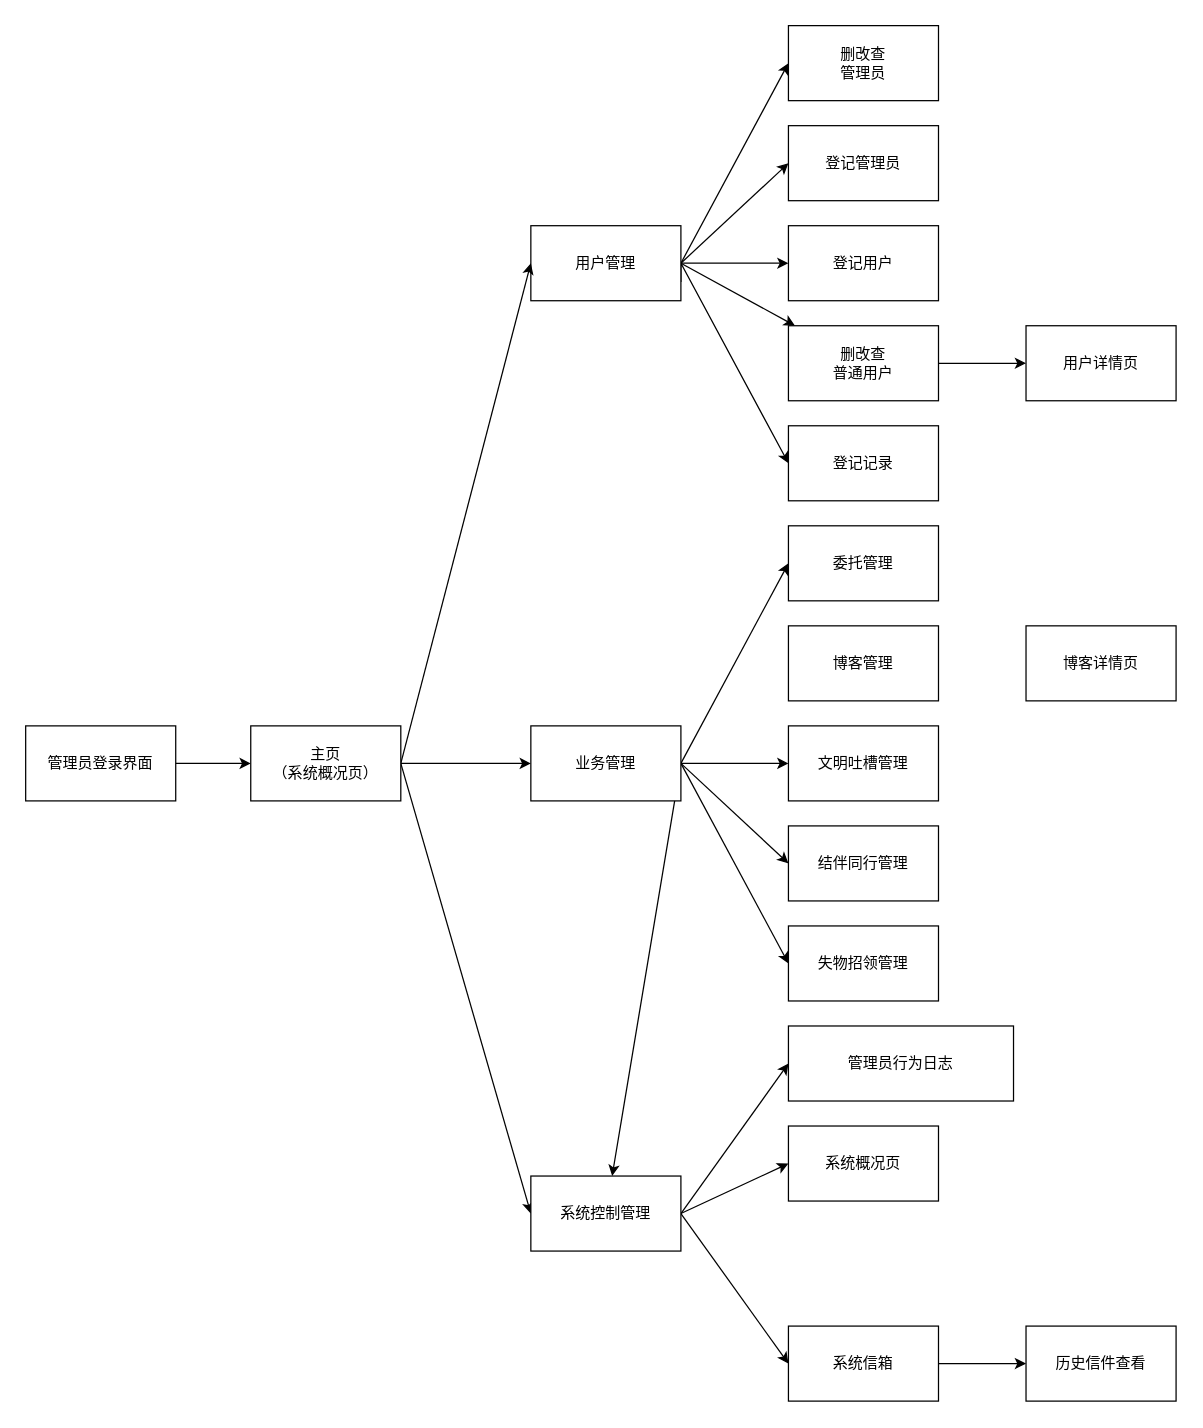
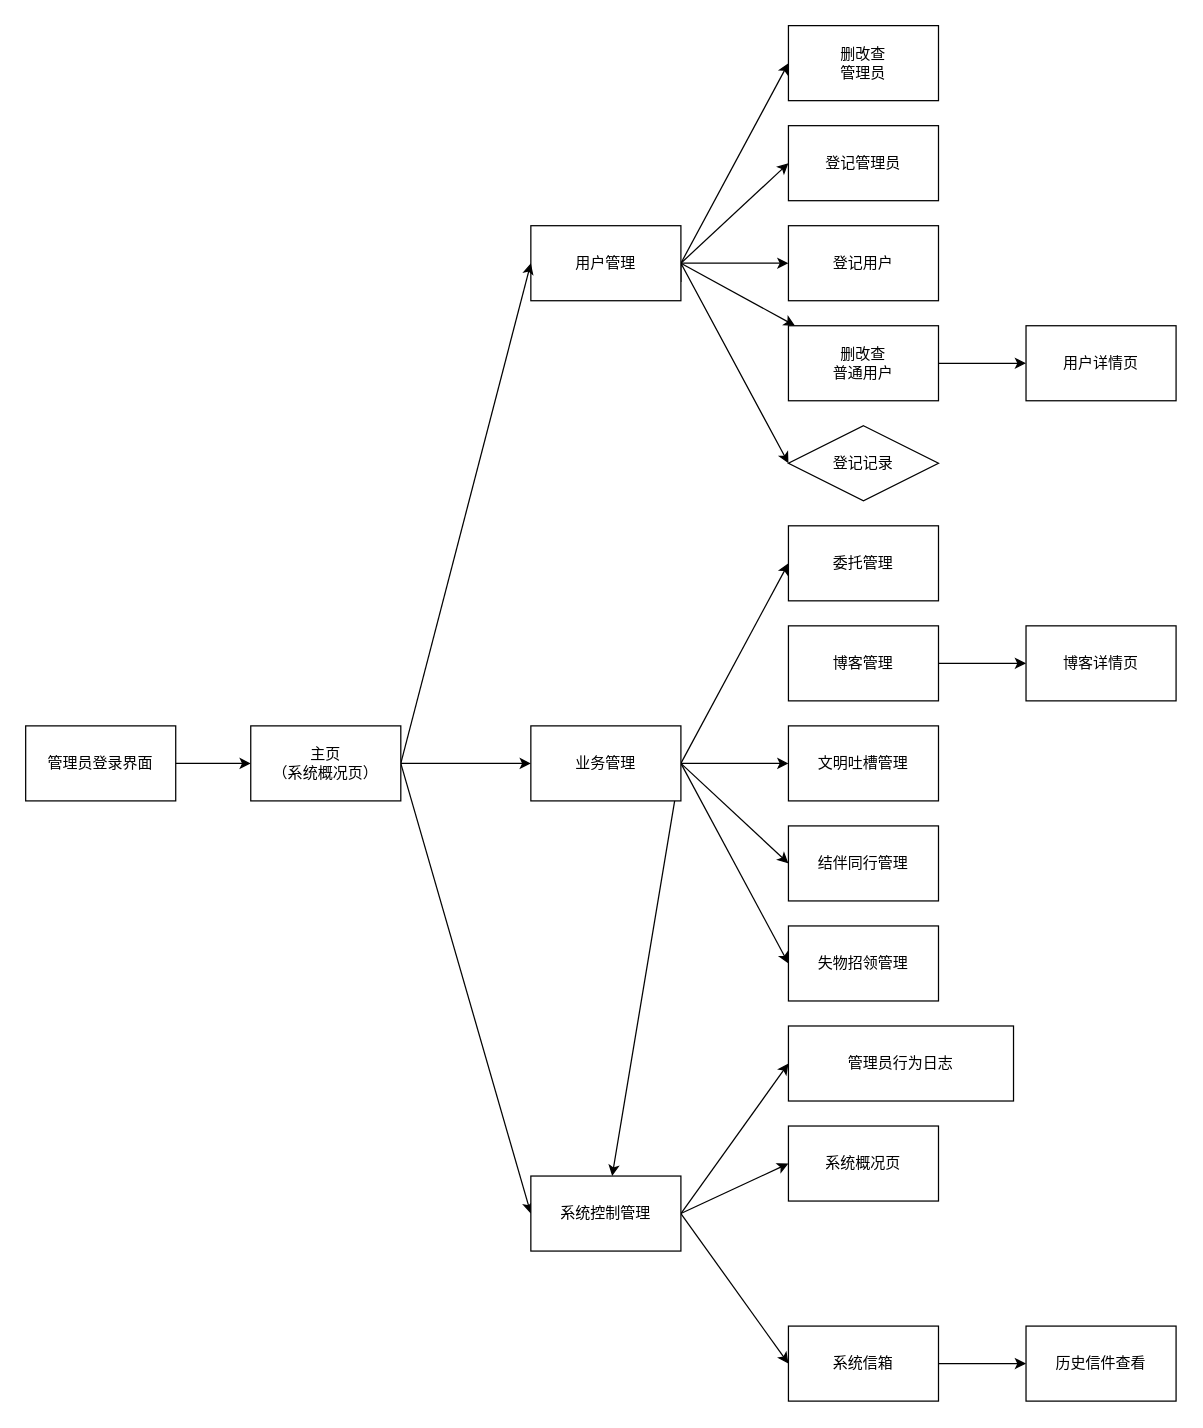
node "登记记录": shape rectangle -> diamond
edge "博客管理" -> "博客详情页": added
